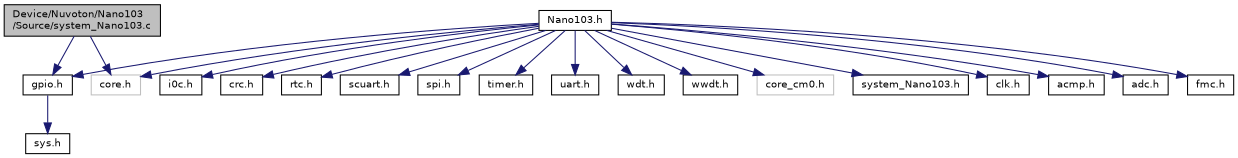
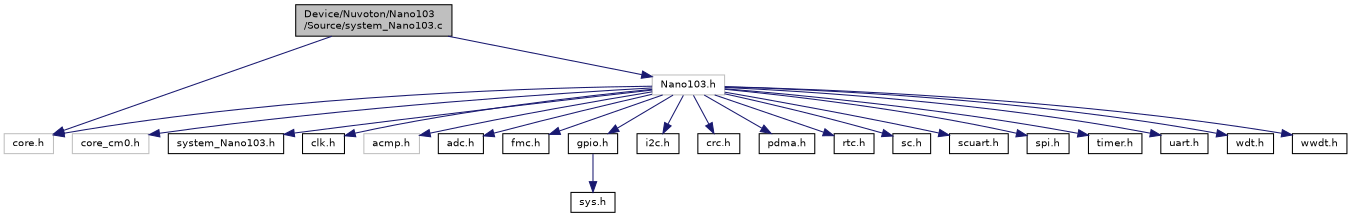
node "Nano103.h": color black -> grey75
edge "Device/Nuvoton/Nano103 /Source/system_Nano103.c" -> "gpio.h": now "Device/Nuvoton/Nano103 /Source/system_Nano103.c" -> "Nano103.h"
node "i0c.h": label "i0c.h" -> "i2c.h"
node "acmp.h": color black -> grey75
node "pdma.h": added
node "sc.h": added
